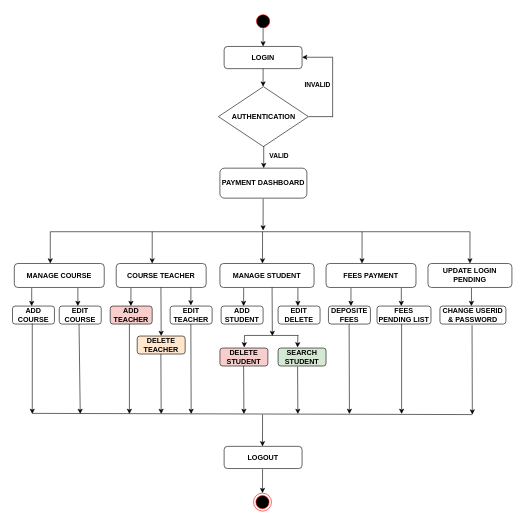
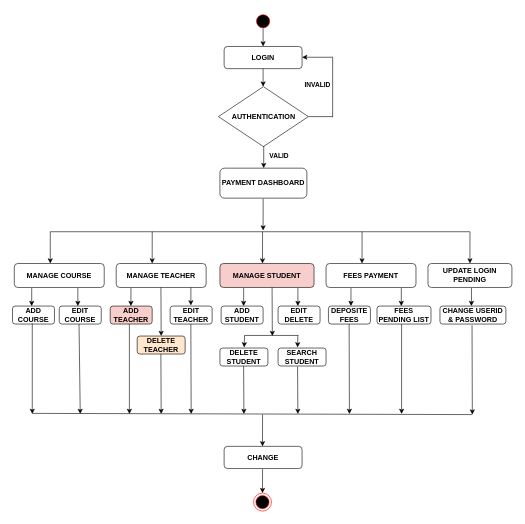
node "COURSE TEACHER": label "COURSE TEACHER" -> "MANAGE TEACHER"
node "MANAGE STUDENT": fillcolor #ffffff -> #f8cecc
node "DELETE STUDENT": fillcolor #f8cecc -> #ffffff
node "SEARCH STUDENT": fillcolor #d5e8d4 -> #ffffff
node "LOGOUT": label "LOGOUT" -> "CHANGE"
